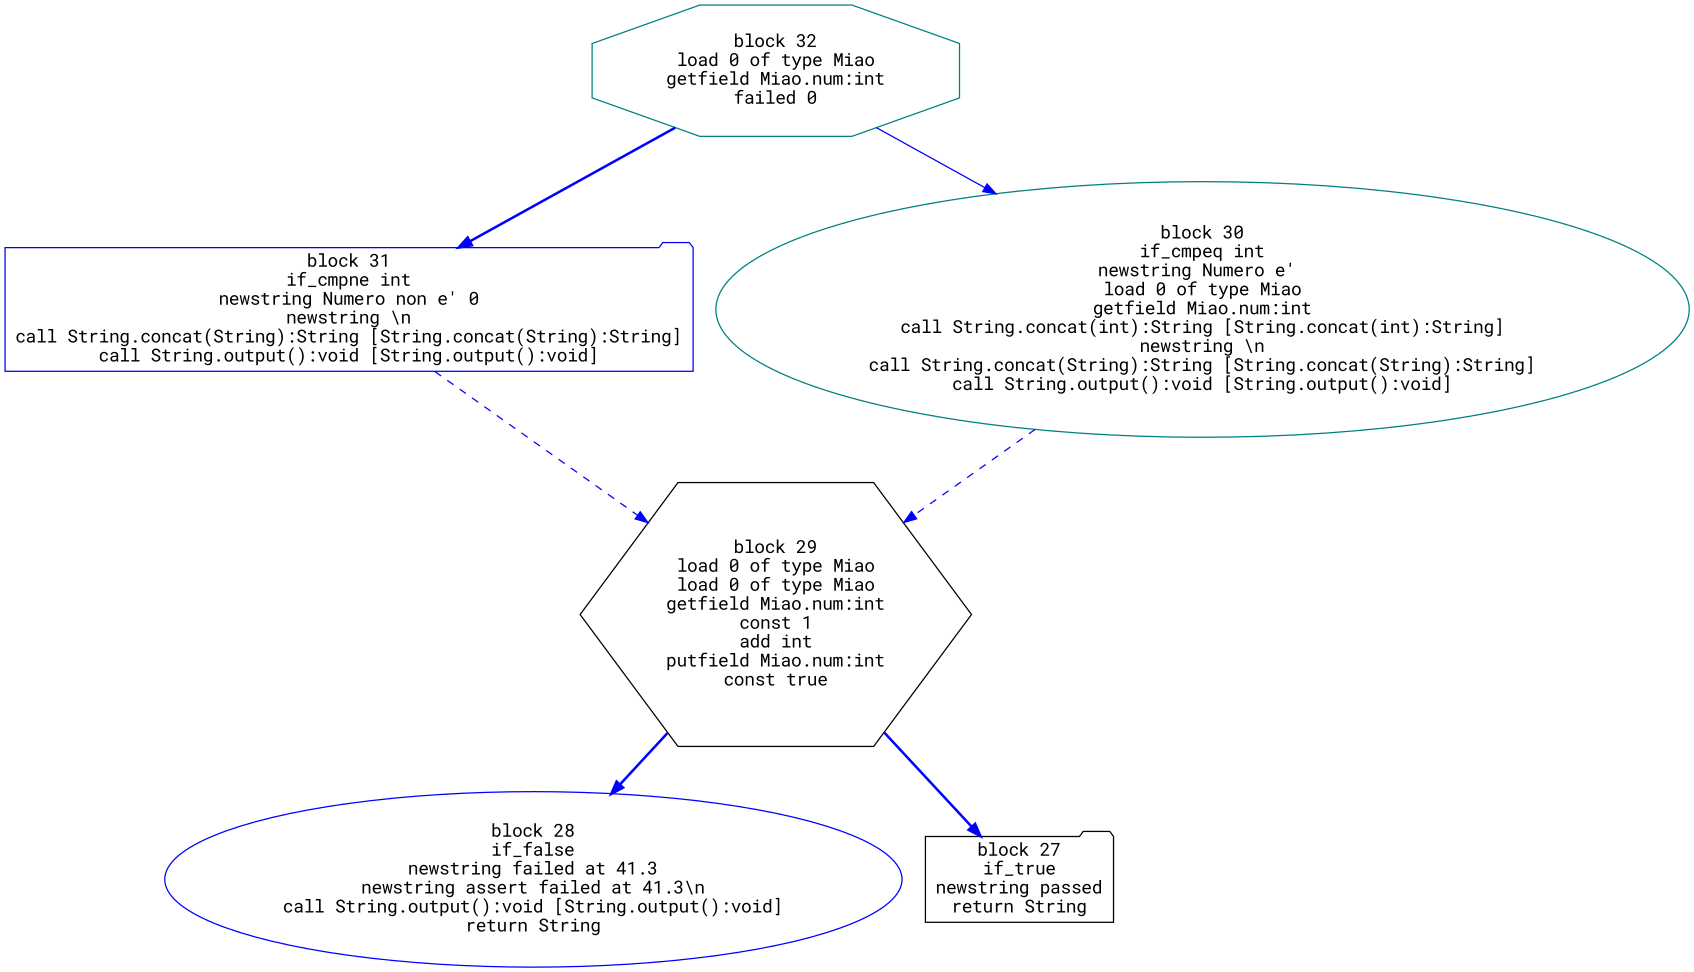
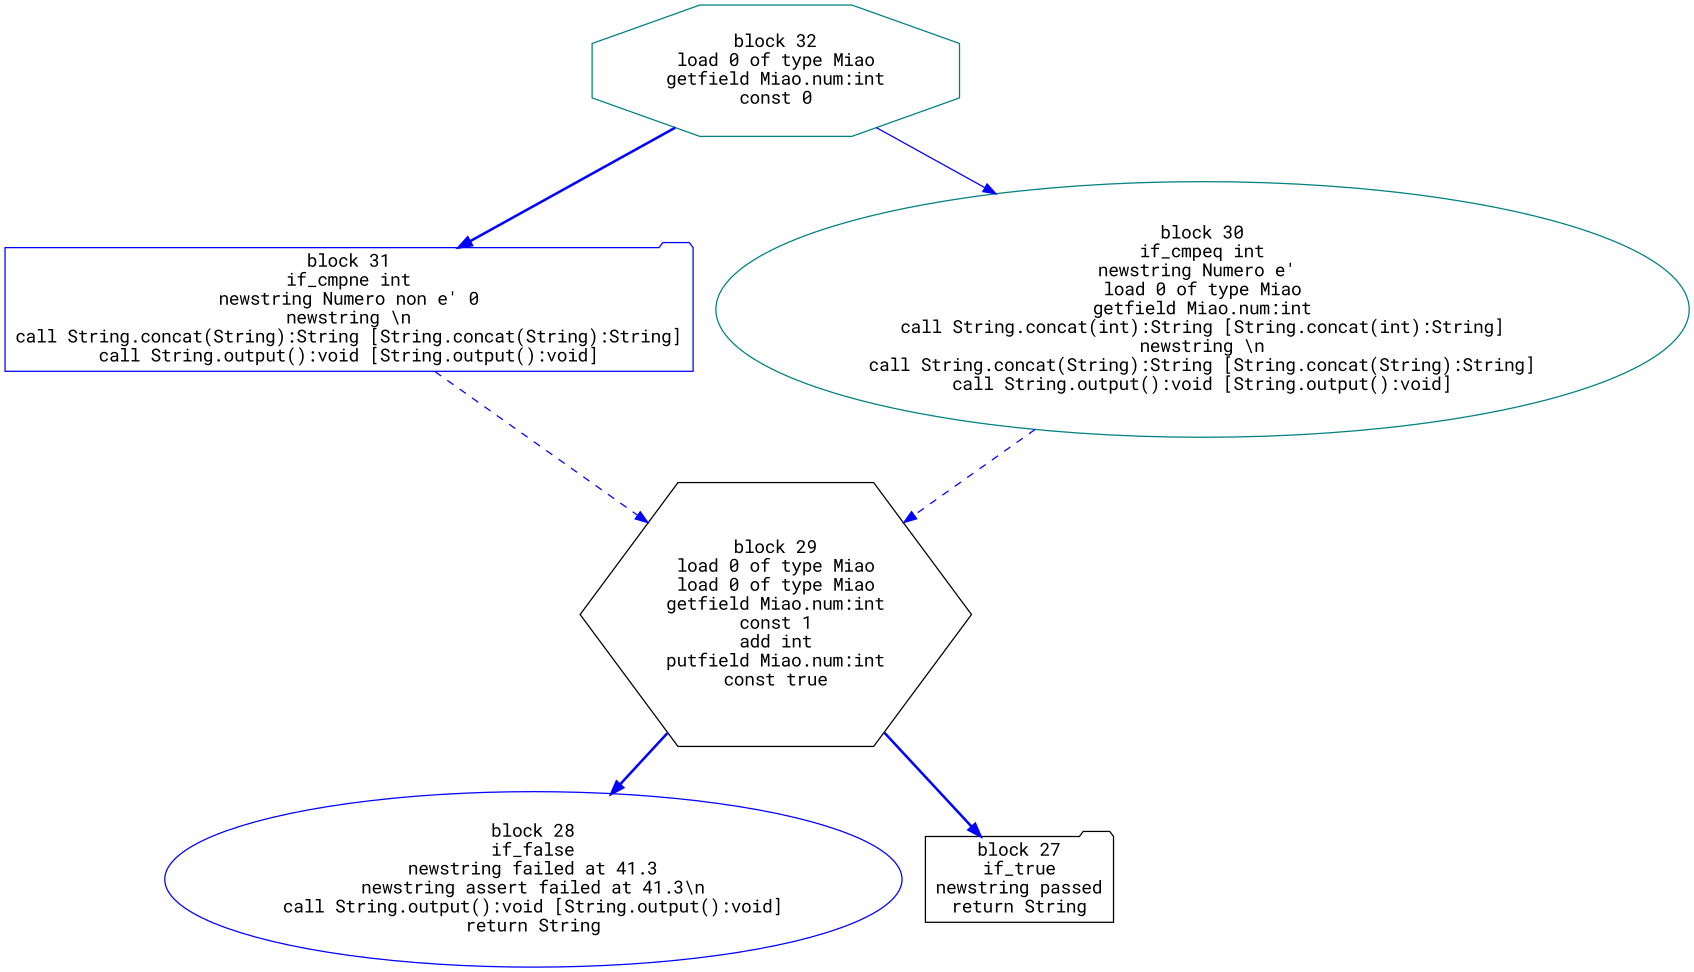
node "block 32 load 0 of type Miao getfield Miao.num:int failed 0": label "block 32 load 0 of type Miao getfield Miao.num:int failed 0" -> "block 32 load 0 of type Miao getfield Miao.num:int const 0"
